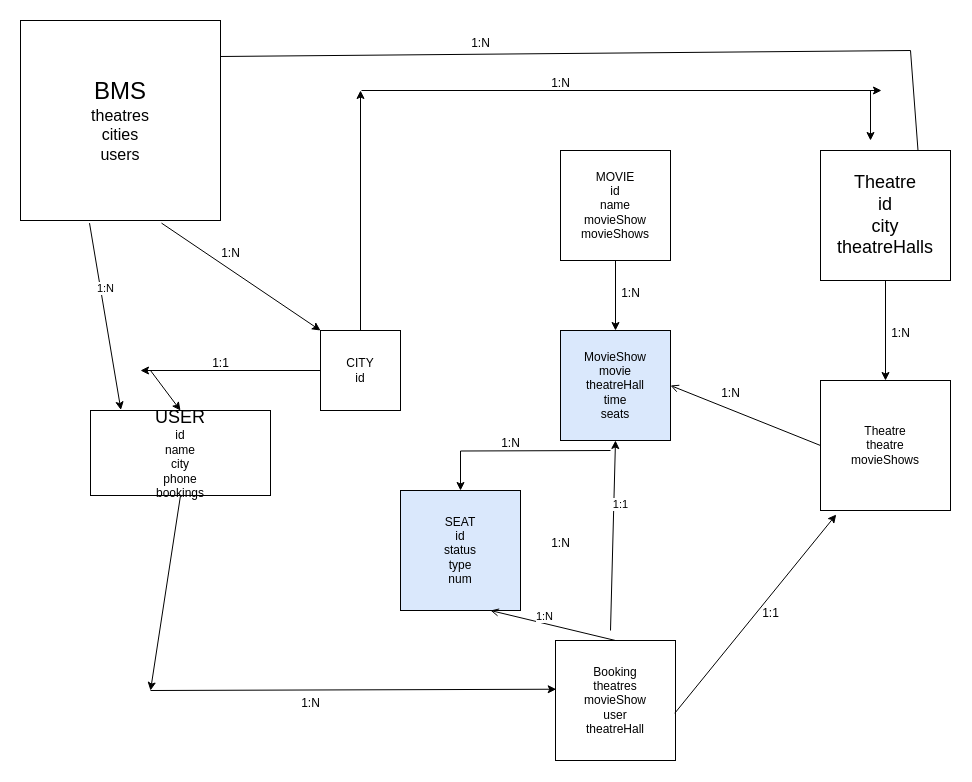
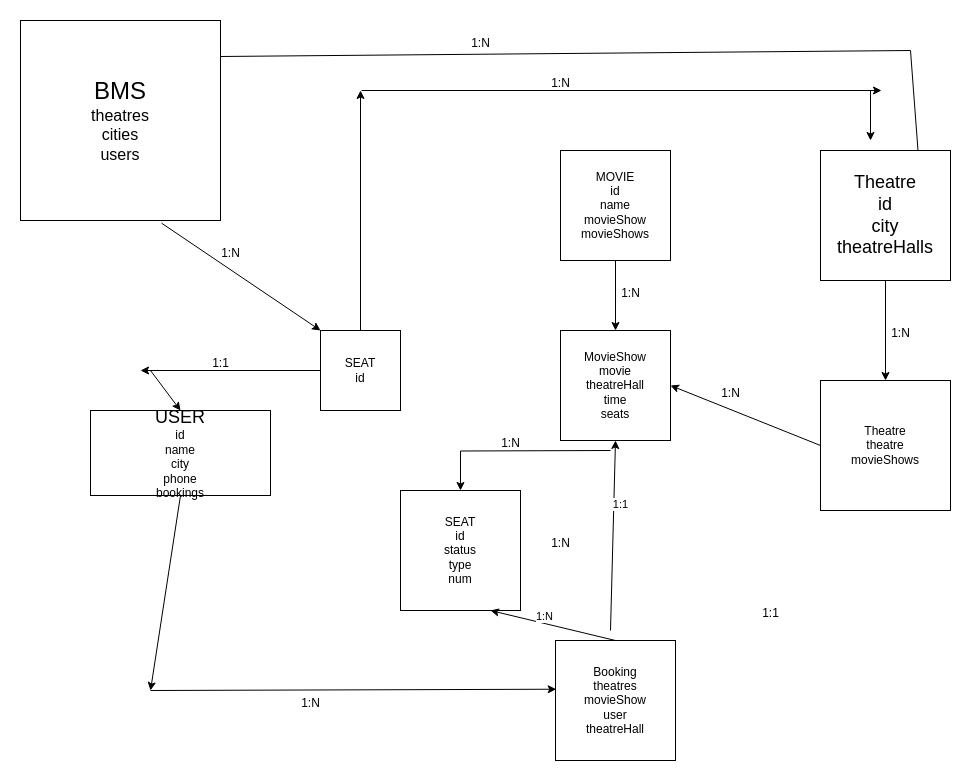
edge "BMS theatres cities users" -> "USER id name city phone bookings": removed, label "1:N"
node "CITY id": label "CITY id" -> "SEAT id"
node "MovieShow movie theatreHall time seats": fillcolor #dae8fc -> #ffffff
edge "Theatre theatre movieShows" -> "MovieShow movie theatreHall time seats": arrowhead open -> classic
node "SEAT id status type num": fillcolor #dae8fc -> #ffffff
edge "Booking theatres movieShow user theatreHall" -> "SEAT id status type num": arrowhead open -> classic
edge "Booking theatres movieShow user theatreHall" -> "Theatre theatre movieShows": removed
